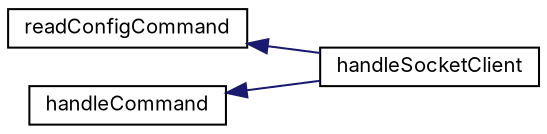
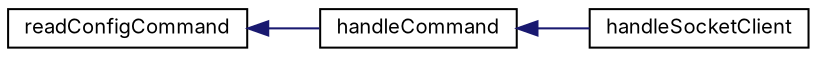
edge "handleSocketClient" -> "readConfigCommand": now "handleCommand" -> "readConfigCommand"
